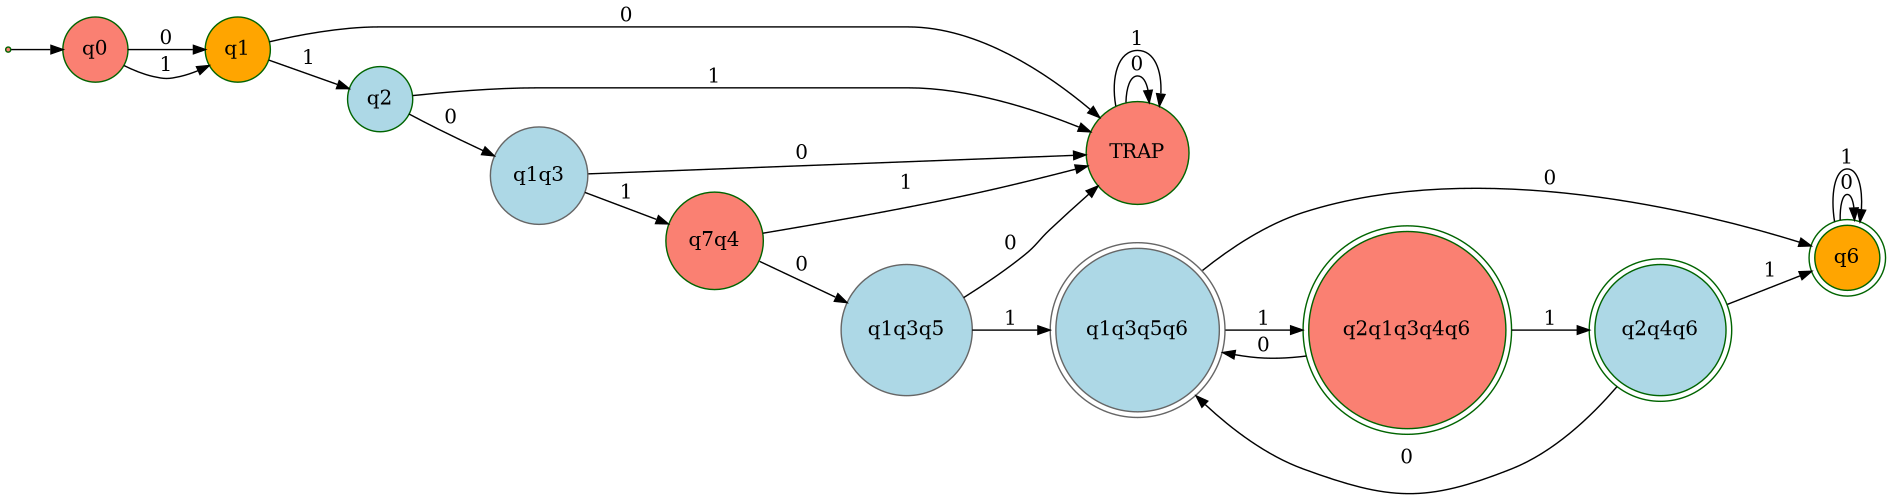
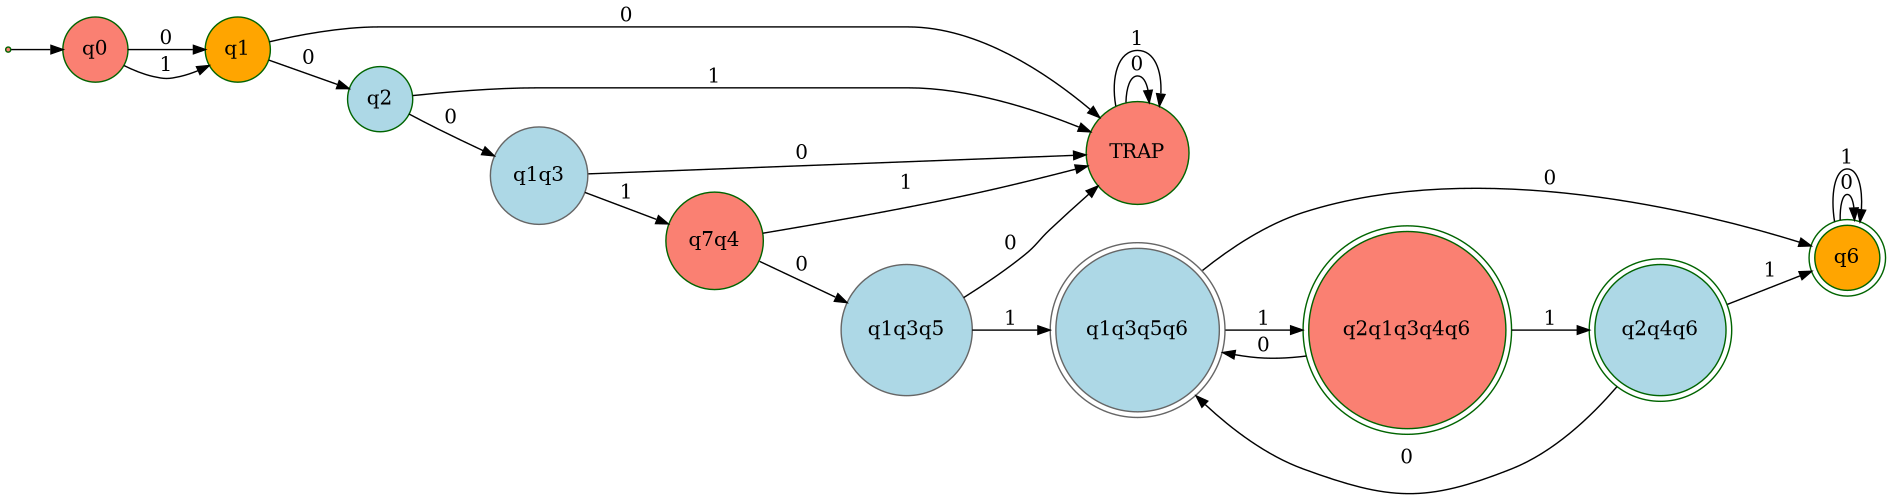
edge "q1" -> "q2": label " 1 " -> " 0 "
